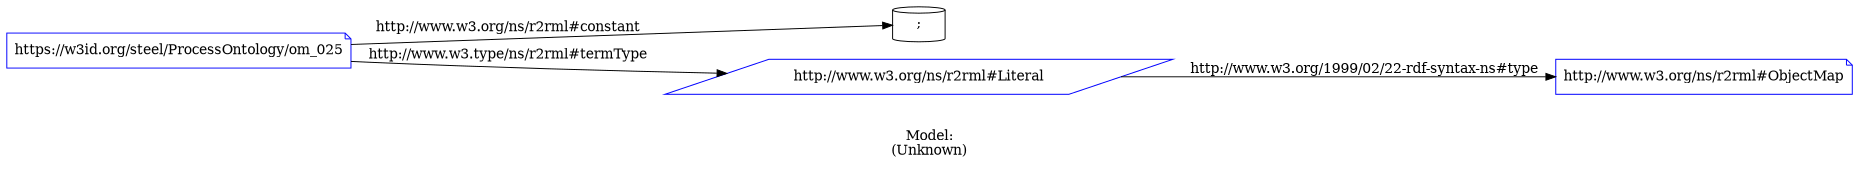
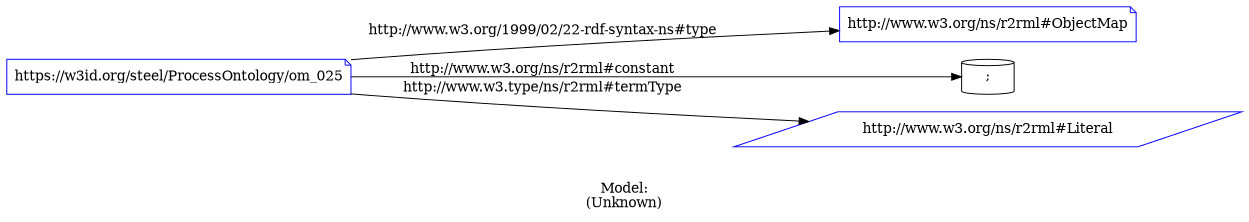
edge "http://www.w3.org/ns/r2rml#Literal" -> "http://www.w3.org/ns/r2rml#ObjectMap": now "https://w3id.org/steel/ProcessOntology/om_025" -> "http://www.w3.org/ns/r2rml#ObjectMap"
